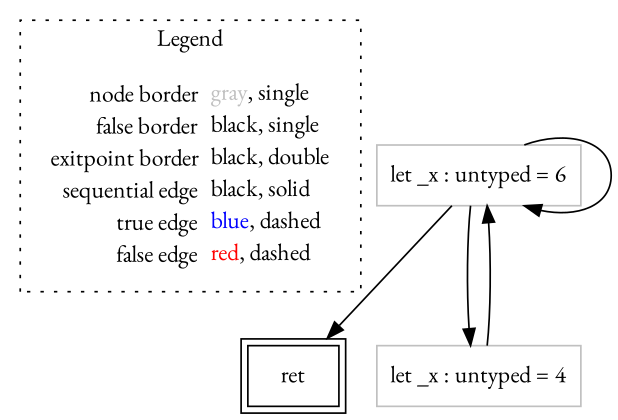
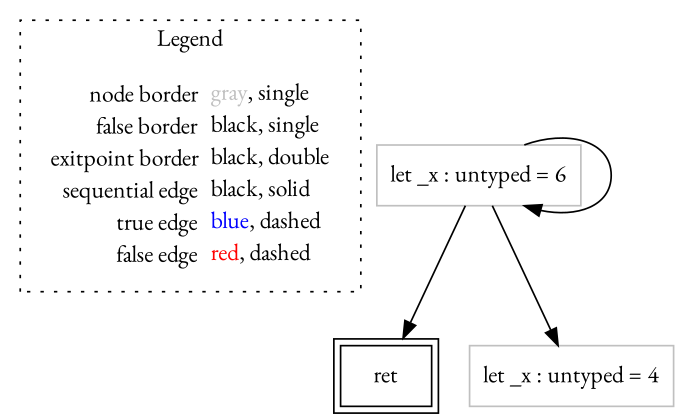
edge "let _x : untyped = 4" -> "let _x : untyped = 6": removed
